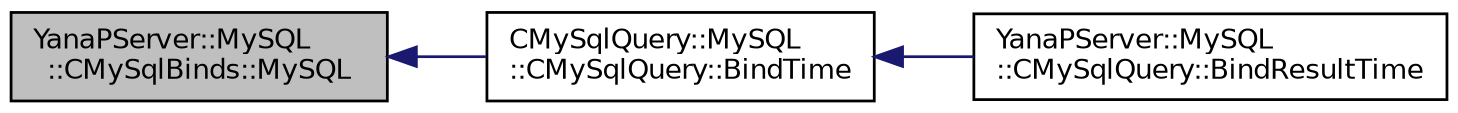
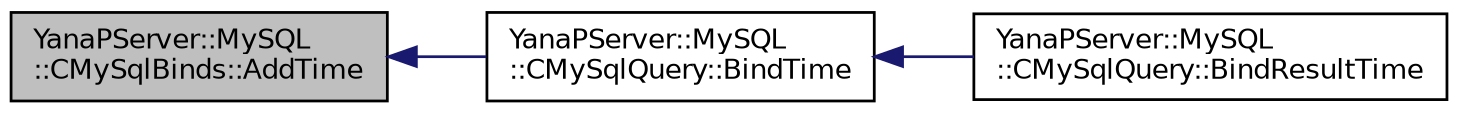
node "YanaPServer::MySQL ::CMySqlBinds::MySQL": label "YanaPServer::MySQL ::CMySqlBinds::MySQL" -> "YanaPServer::MySQL ::CMySqlBinds::AddTime"
node "CMySqlQuery::MySQL ::CMySqlQuery::BindTime": label "CMySqlQuery::MySQL ::CMySqlQuery::BindTime" -> "YanaPServer::MySQL ::CMySqlQuery::BindTime"
